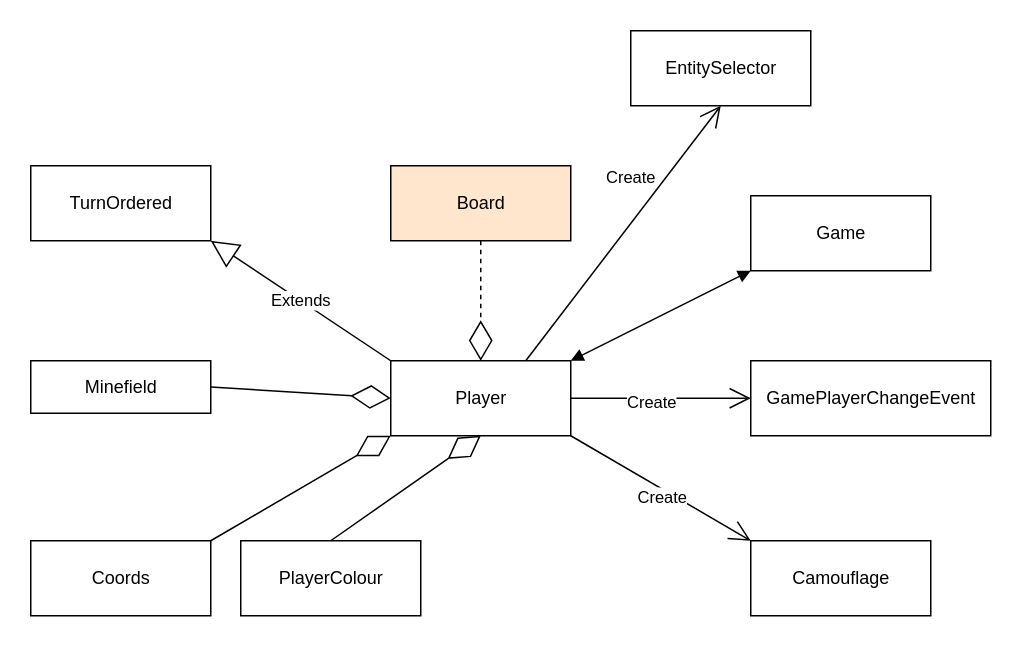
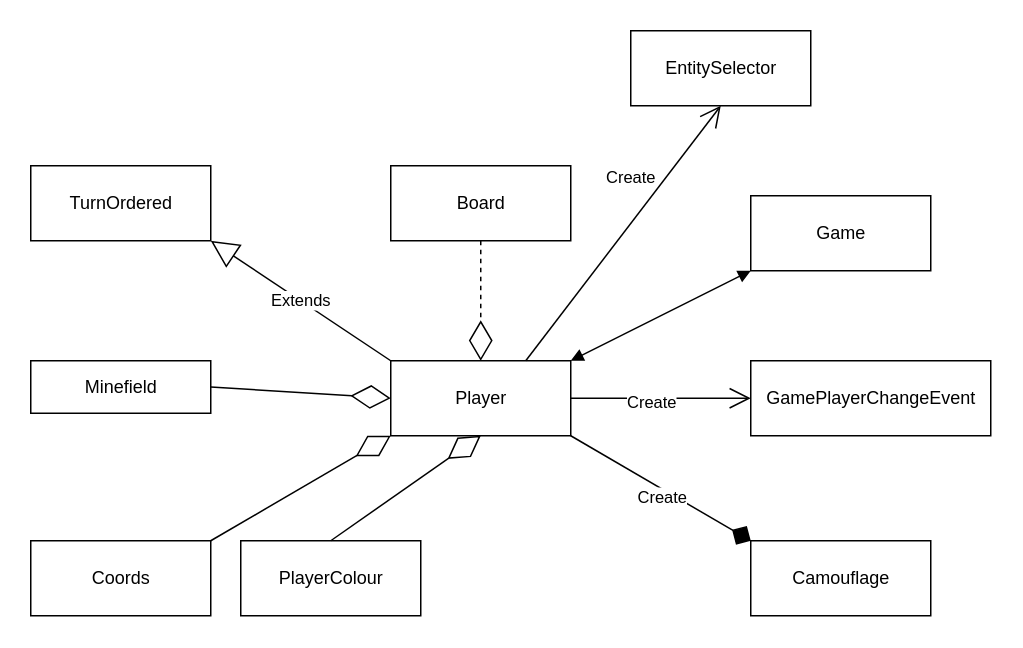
node "Board": fillcolor #ffe6cc -> #ffffff
edge "Player" -> "Camouflage": arrowhead open -> diamond
